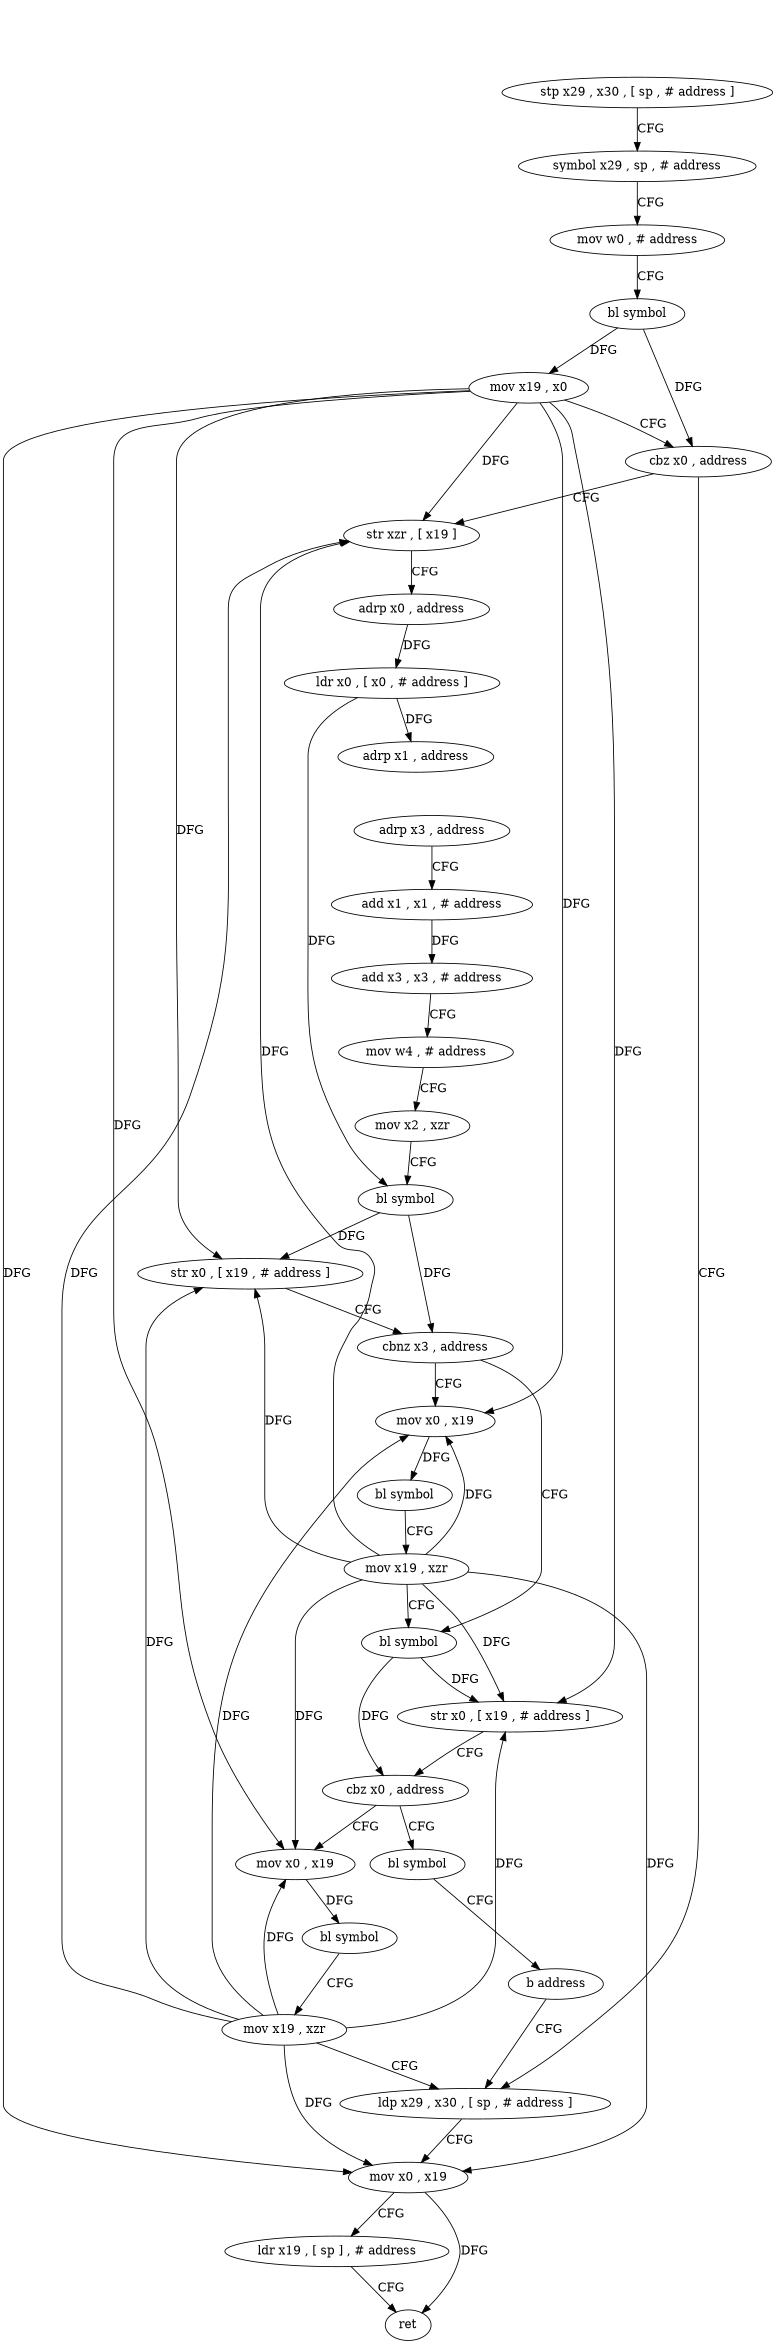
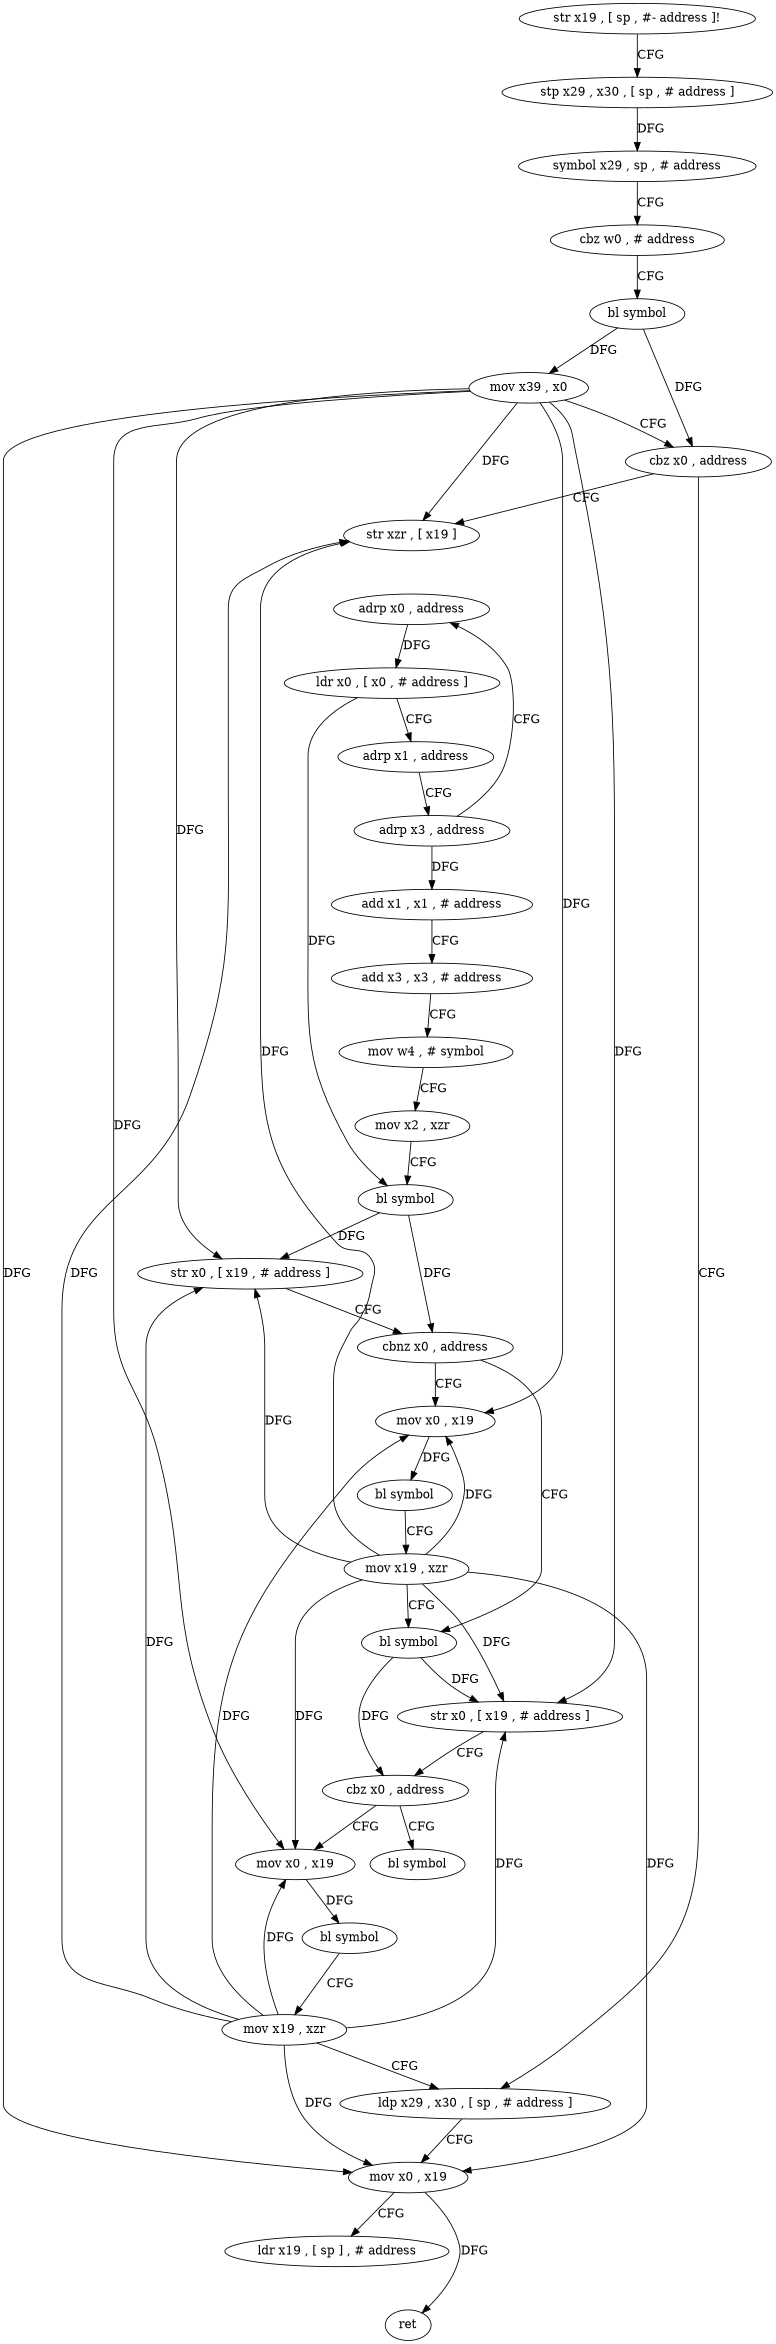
node "str x19 , [ sp , #- address ]!": added
edge "stp x29 , x30 , [ sp , # address ]" -> "symbol x29 , sp , # address": label "CFG" -> "DFG"
node "mov w0 , # address": label "mov w0 , # address" -> "cbz w0 , # address"
node "mov x19 , x0": label "mov x19 , x0" -> "mov x39 , x0"
edge "str xzr , [ x19 ]" -> "adrp x0 , address": now "adrp x3 , address" -> "adrp x0 , address"
edge "ldr x0 , [ x0 , # address ]" -> "adrp x1 , address": label "DFG" -> "CFG"
edge "adrp x1 , address" -> "adrp x3 , address": added, label "CFG"
edge "adrp x3 , address" -> "add x1 , x1 , # address": label "CFG" -> "DFG"
edge "add x1 , x1 , # address" -> "add x3 , x3 , # address": label "DFG" -> "CFG"
node "mov w4 , # address": label "mov w4 , # address" -> "mov w4 , # symbol"
node "cbnz x3 , address": label "cbnz x3 , address" -> "cbnz x0 , address"
node "b address": removed
edge "ldr x19 , [ sp ] , # address" -> "ret": removed, label "CFG"
